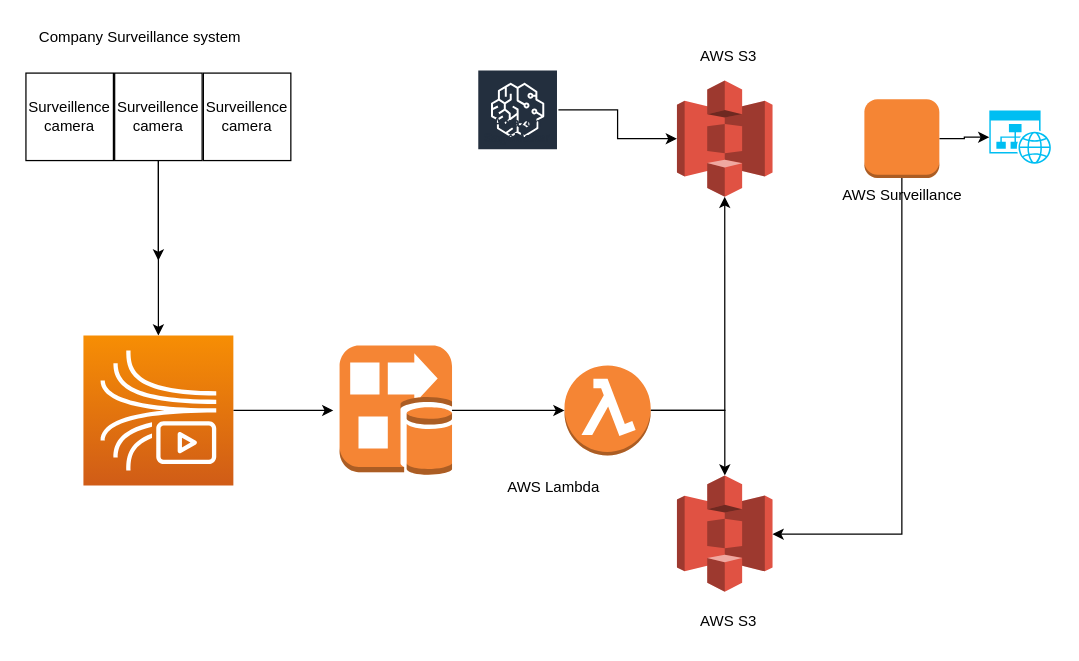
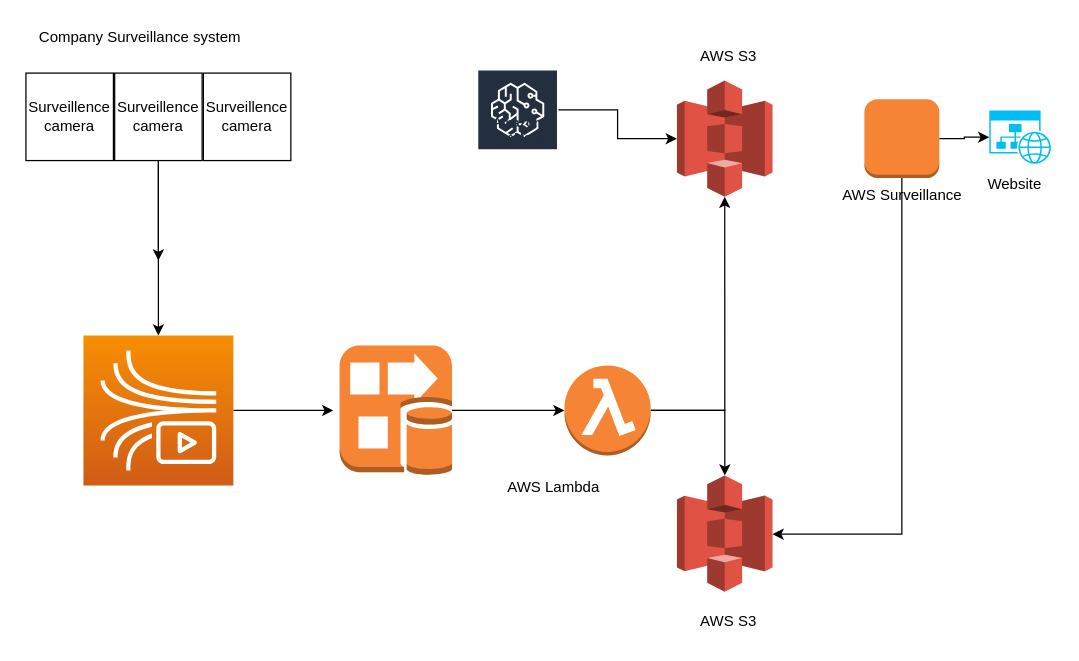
node "Website": added
